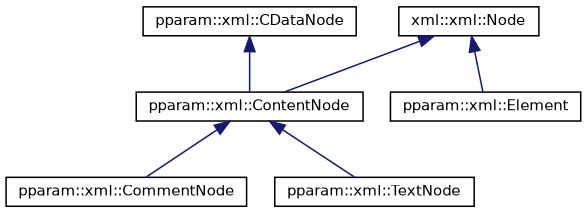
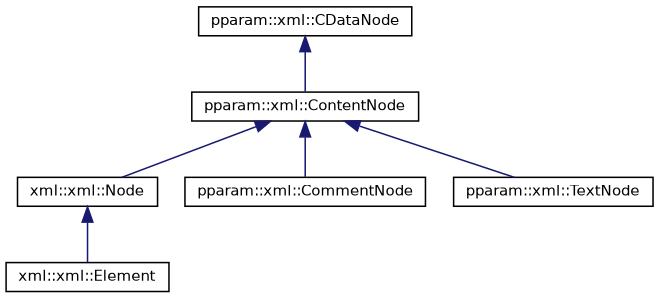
edge "pparam::xml::ContentNode" -> "xml::xml::Node": reversed
node "pparam::xml::Element": label "pparam::xml::Element" -> "xml::xml::Element"
